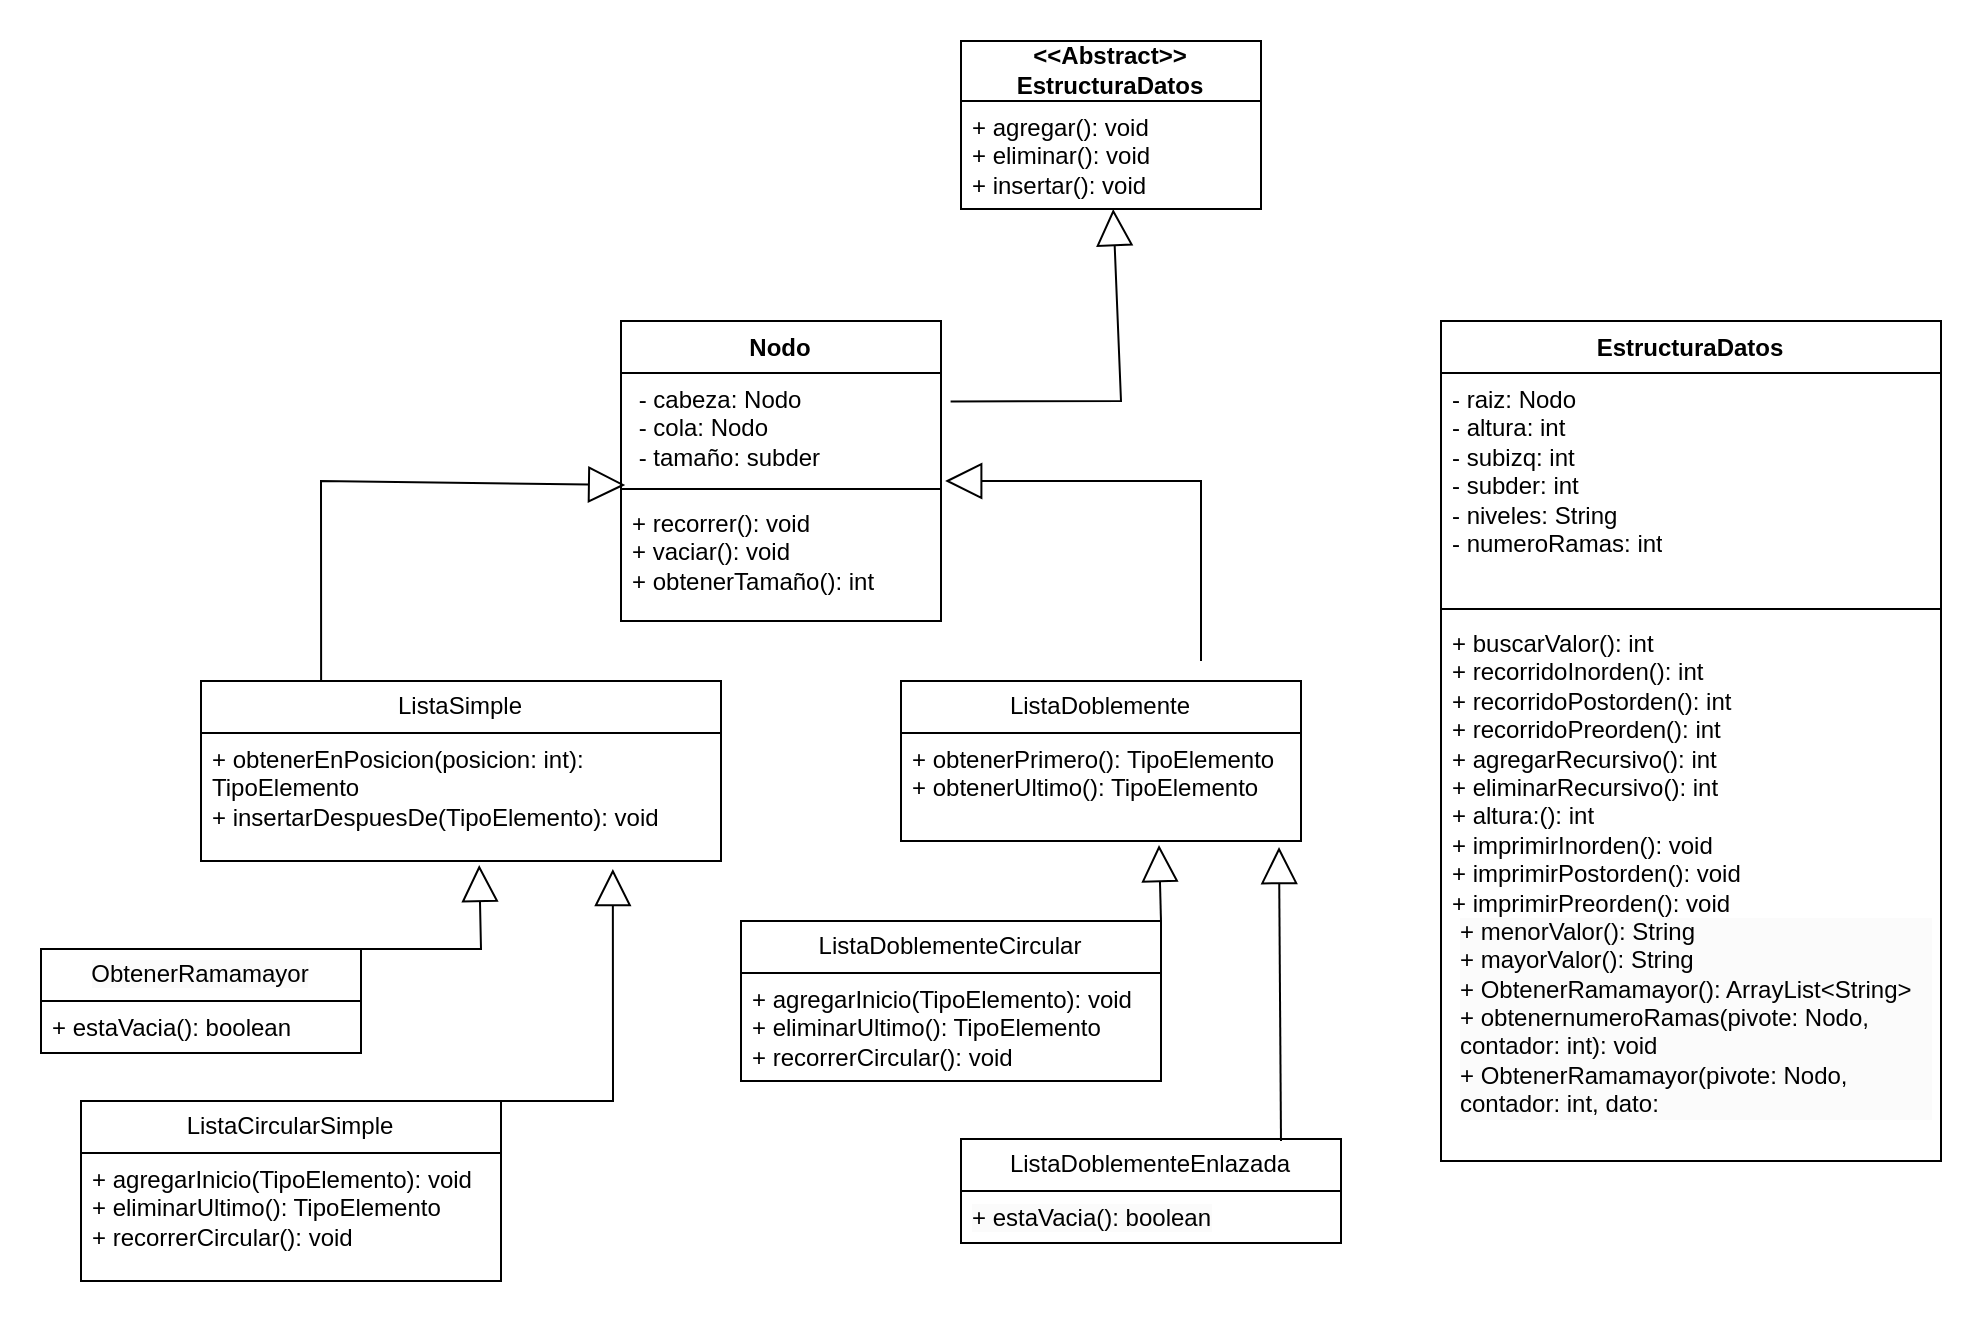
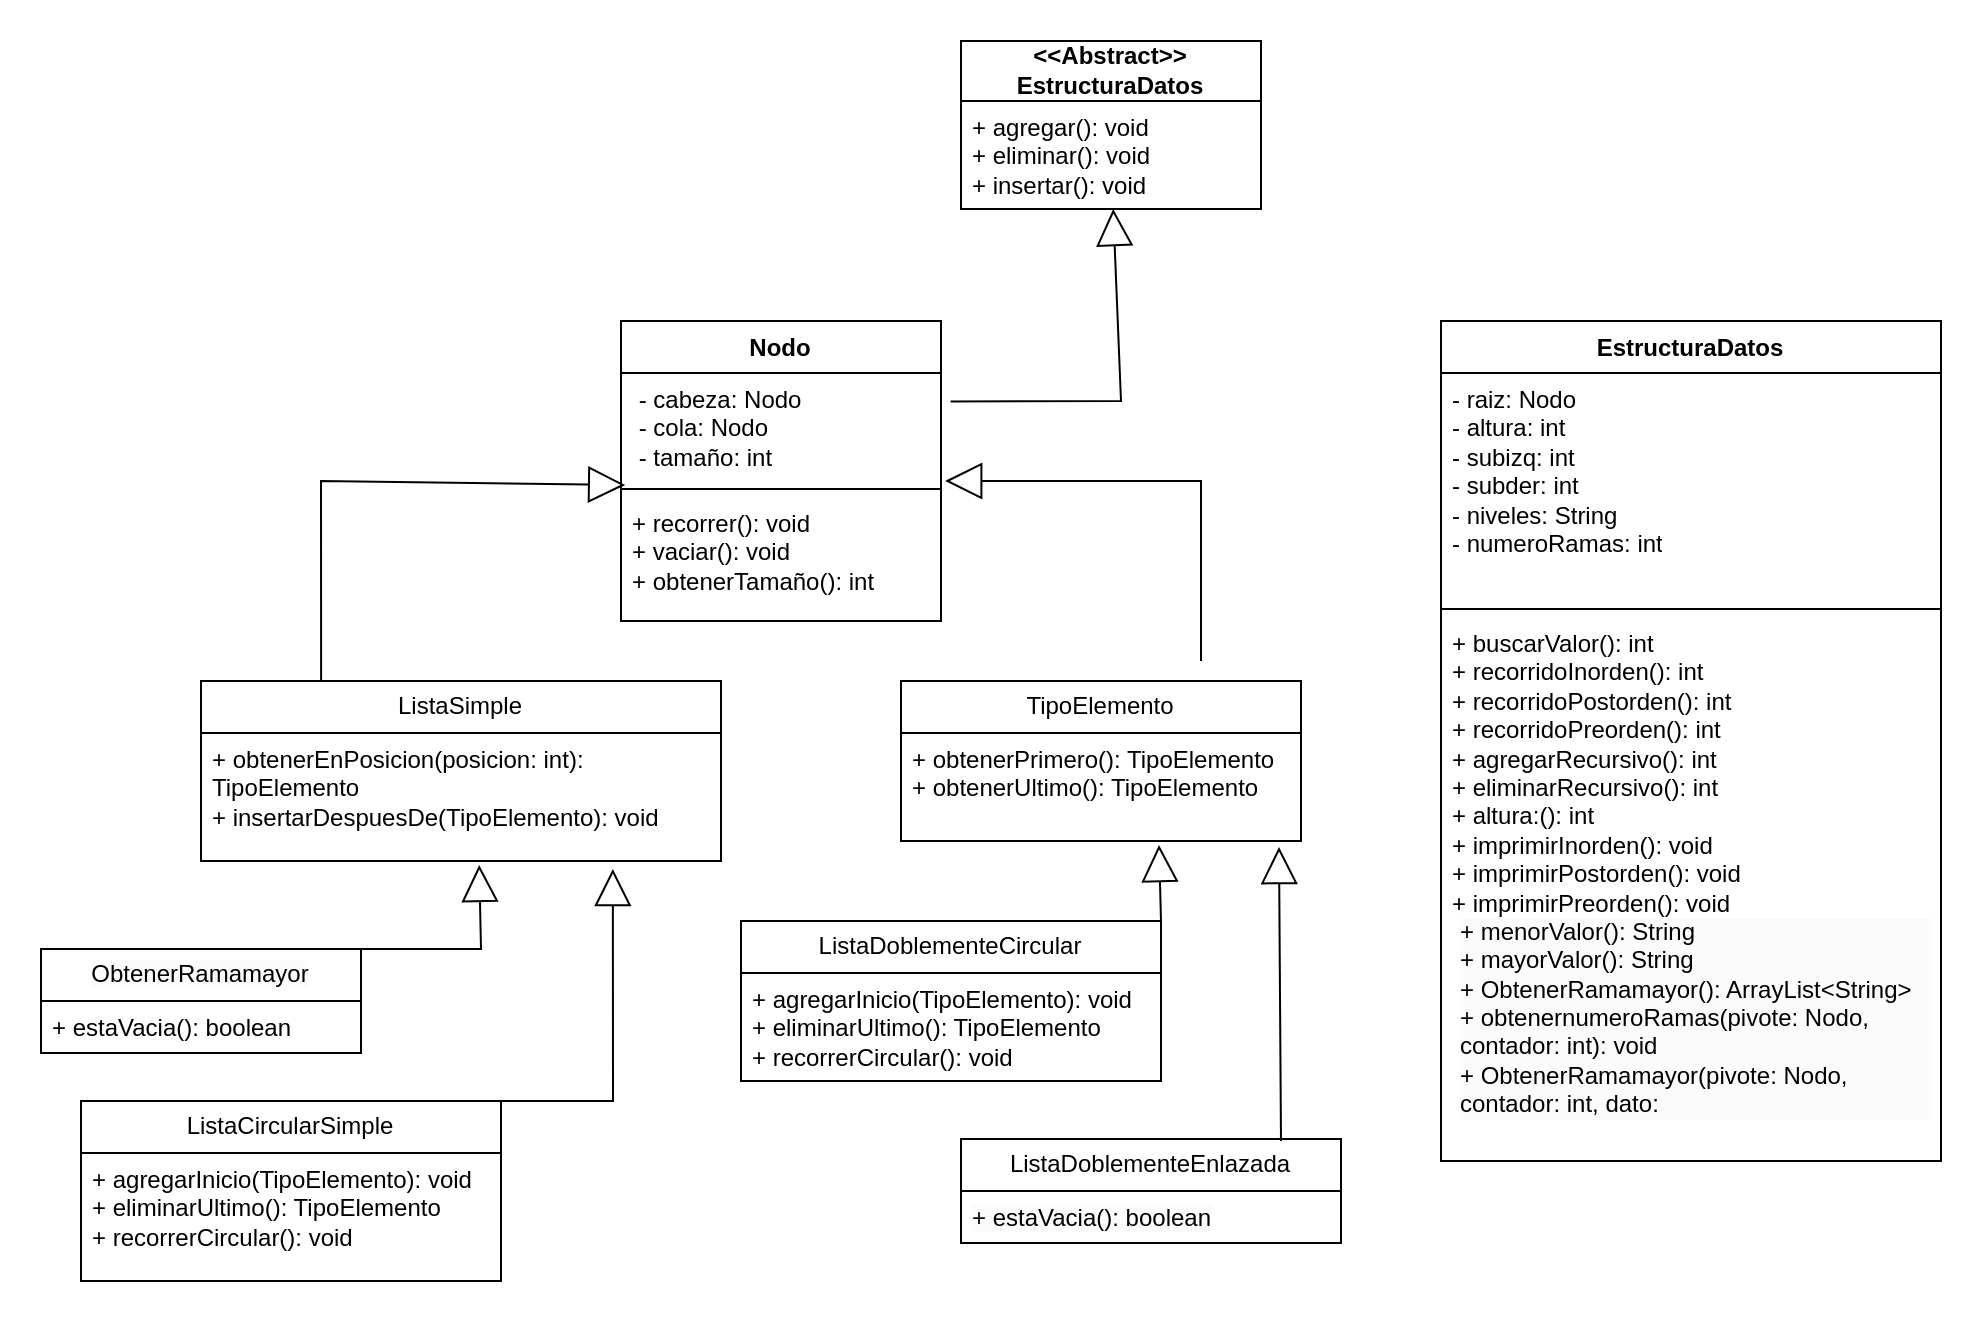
node "- cabeza: Nodo - cola: Nodo - tamaño: subder": label "- cabeza: Nodo - cola: Nodo - tamaño: subder" -> "- cabeza: Nodo - cola: Nodo - tamaño: int"
node "ListaDoblemente": label "ListaDoblemente" -> "TipoElemento"
